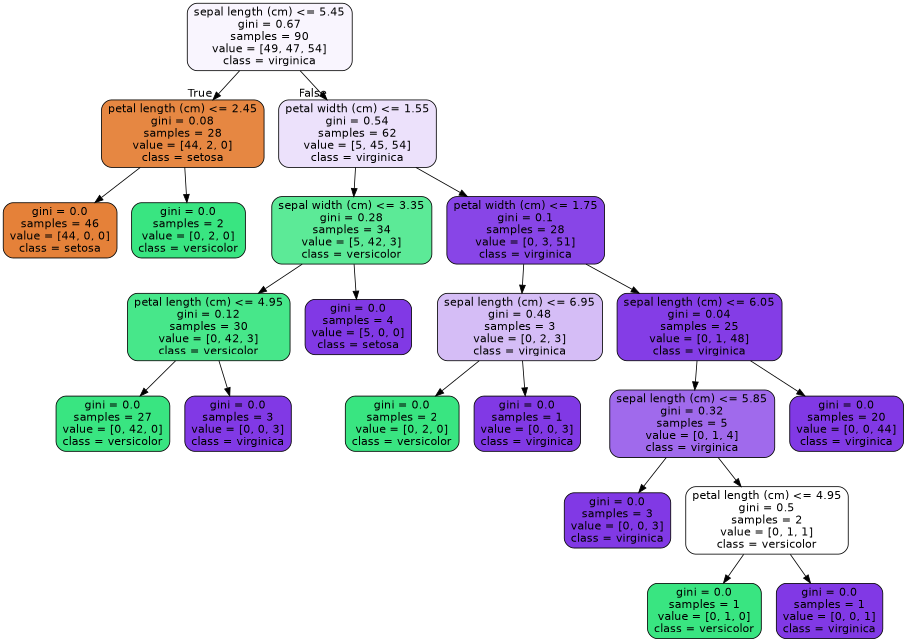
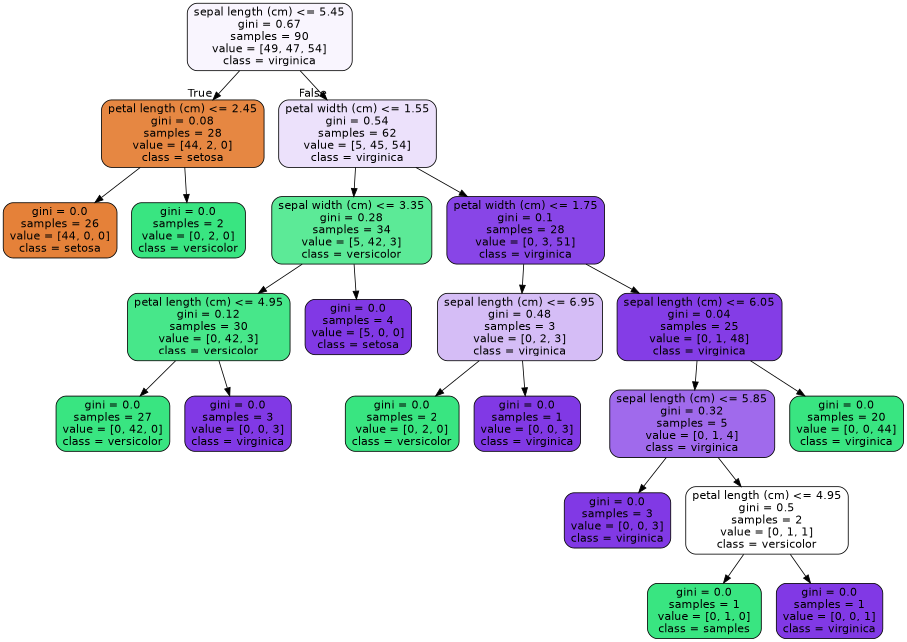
node "gini = 0.0 samples = 46 value = [44, 0, 0] class = setosa": label "gini = 0.0 samples = 46 value = [44, 0, 0] class = setosa" -> "gini = 0.0 samples = 26 value = [44, 0, 0] class = setosa"
node "gini = 0.0 samples = 20 value = [0, 0, 44] class = virginica": fillcolor #8139e5 -> #39e581
node "gini = 0.0 samples = 1 value = [0, 1, 0] class = versicolor": label "gini = 0.0 samples = 1 value = [0, 1, 0] class = versicolor" -> "gini = 0.0 samples = 1 value = [0, 1, 0] class = samples"
